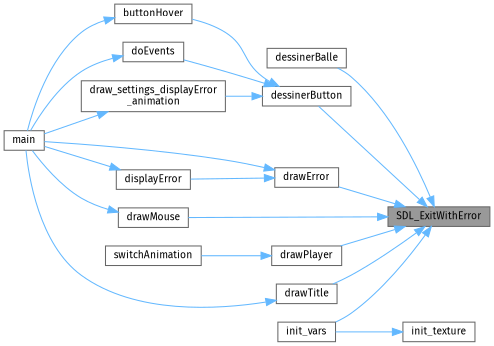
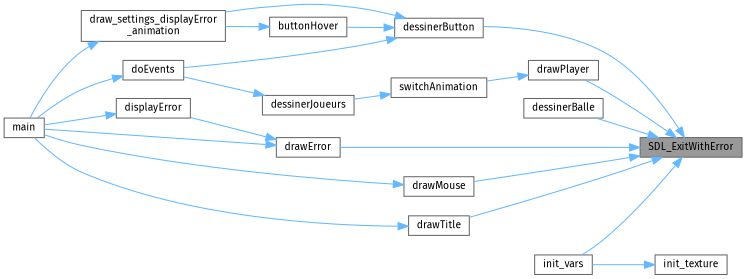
edge "main" -> "buttonHover": now "draw_settings_displayError _animation" -> "buttonHover"
node "dessinerJoueurs": added
